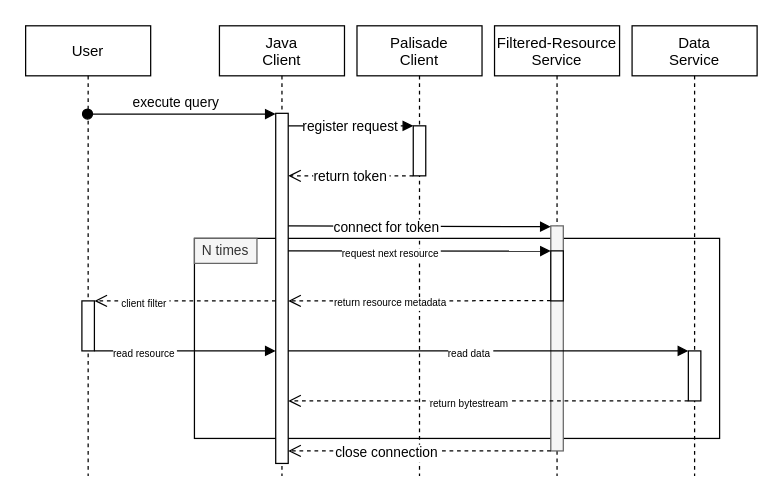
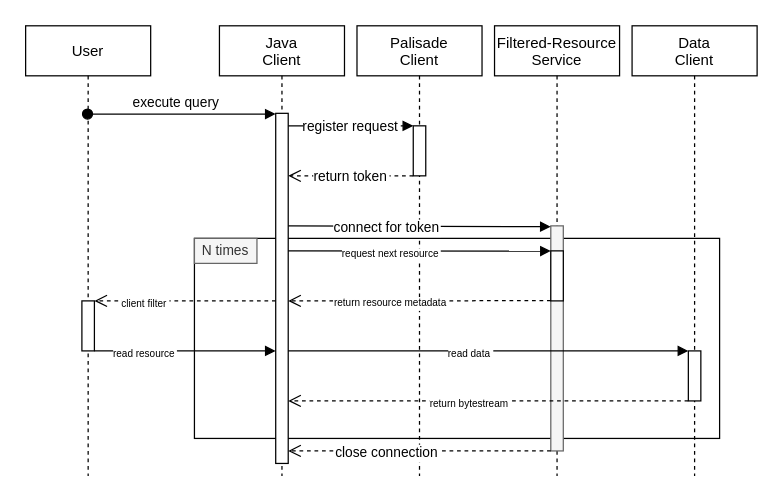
node "Data Service": label "Data Service" -> "Data Client"
